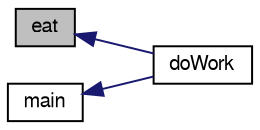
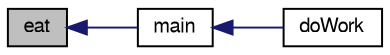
edge "doWork" -> "eat": now "main" -> "eat"
